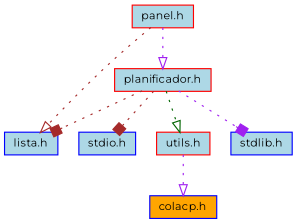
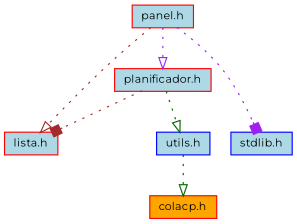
edge "planificador.h" -> "stdlib.h": now "panel.h" -> "stdlib.h"
node "lista.h": color blue -> red
node "stdio.h": removed
node "utils.h": color red -> blue
edge "utils.h" -> "colacp.h": color purple -> darkgreen
node "colacp.h": color blue -> red
